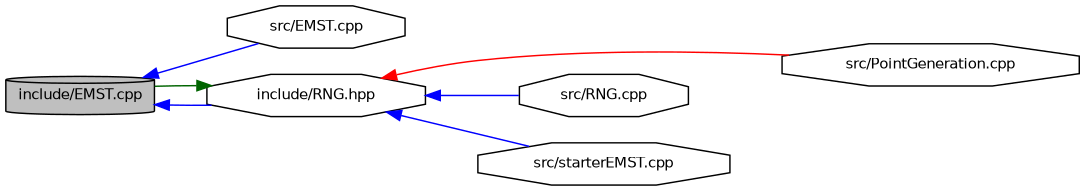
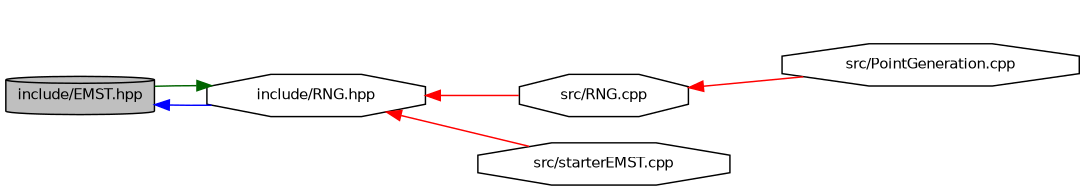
node "src/EMST.cpp": removed
edge "src/PointGeneration.cpp" -> "include/RNG.hpp": now "src/PointGeneration.cpp" -> "src/RNG.cpp"
node "include/EMST.cpp": label "include/EMST.cpp" -> "include/EMST.hpp"
edge "src/RNG.cpp" -> "include/RNG.hpp": color blue -> red
edge "src/starterEMST.cpp" -> "include/RNG.hpp": color blue -> red
